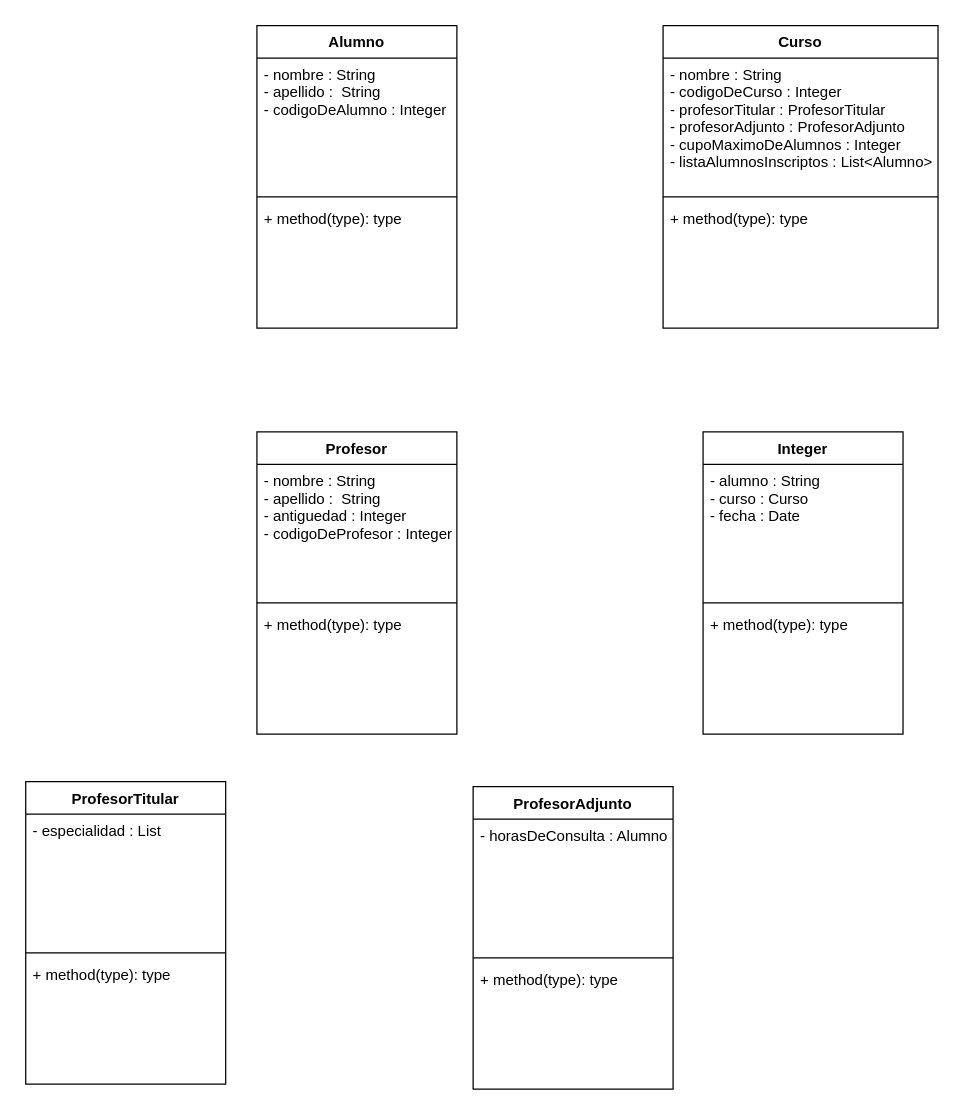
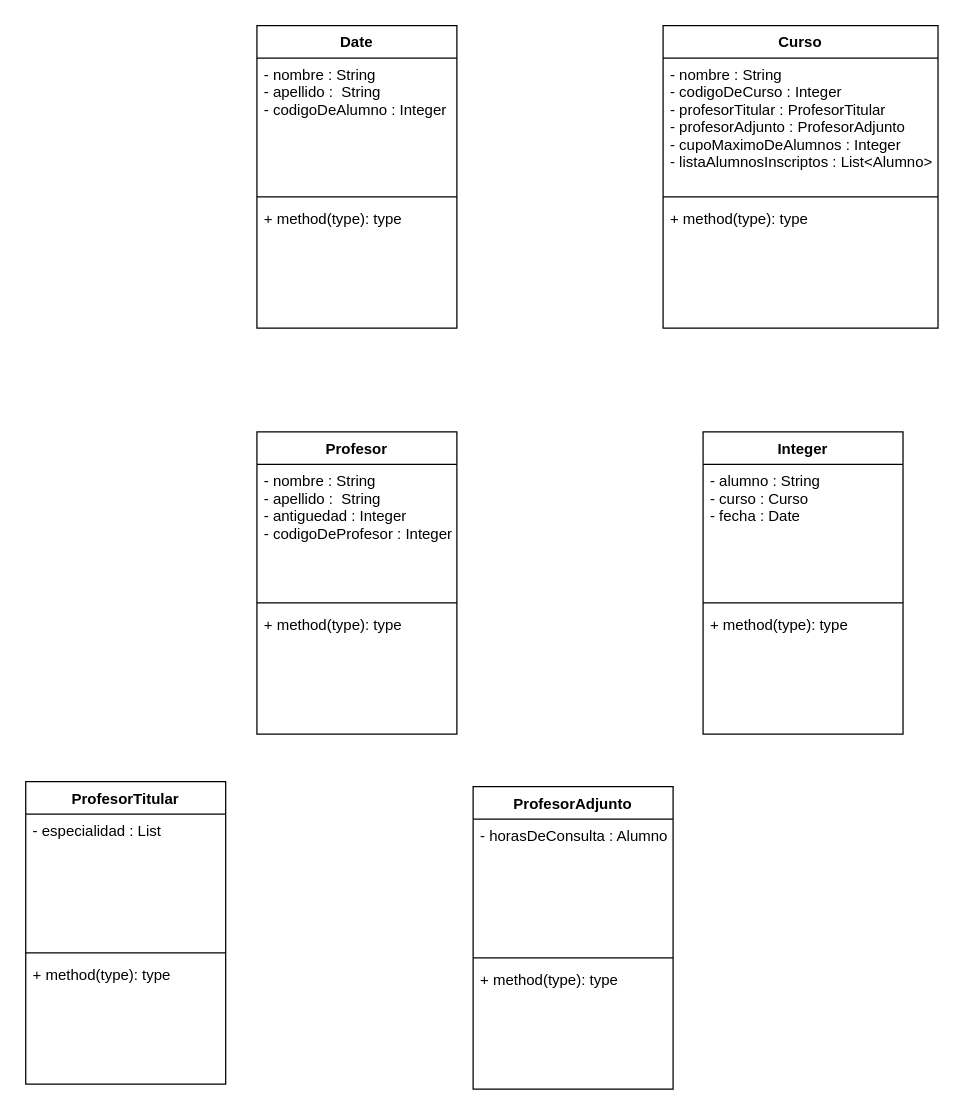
node "Alumno": label "Alumno" -> "Date"
